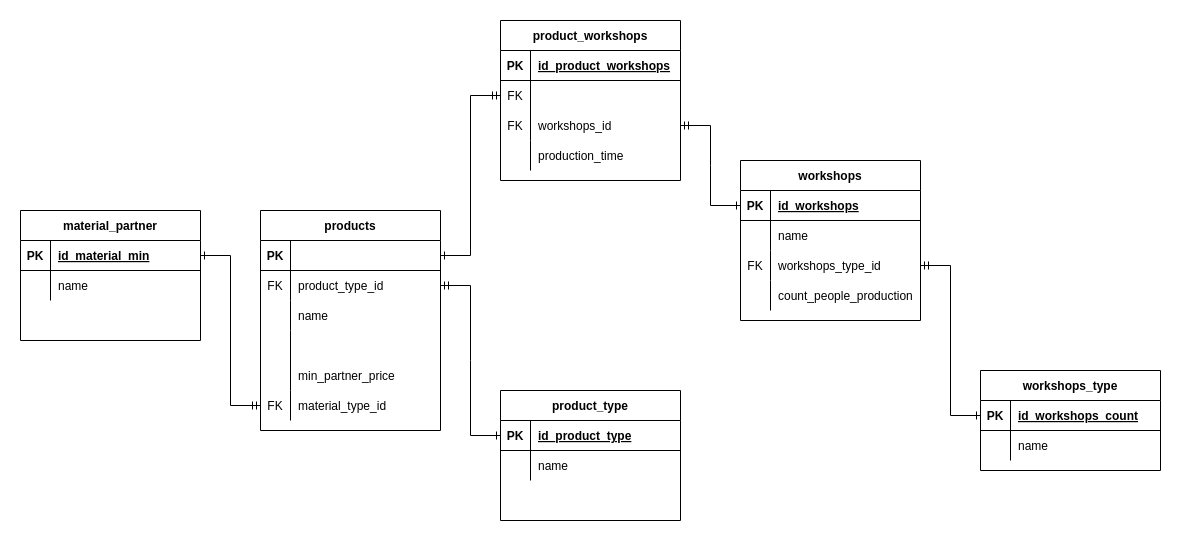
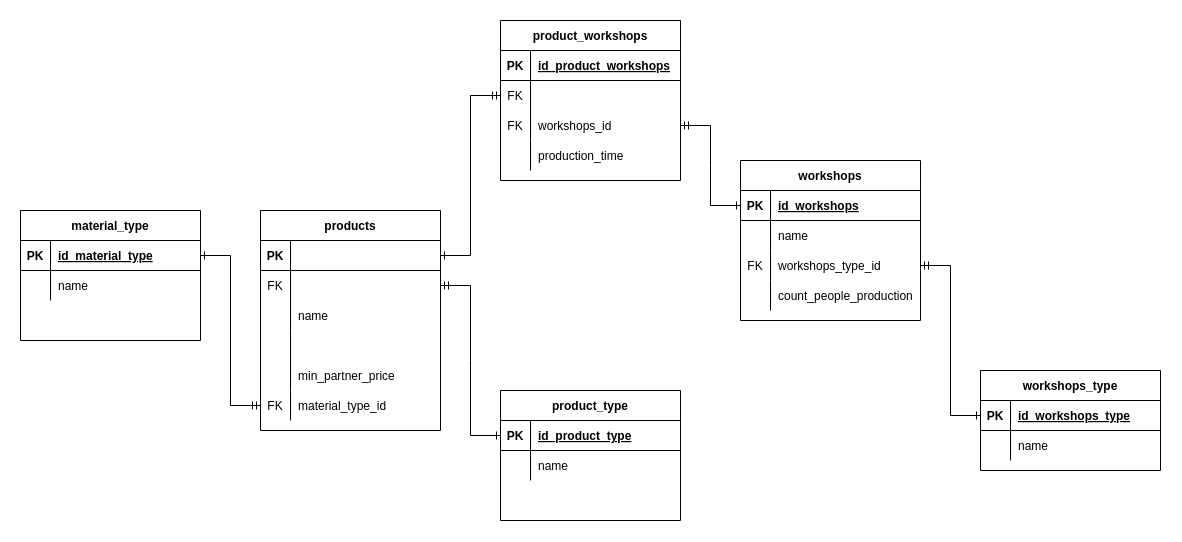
node "material_partner": label "material_partner" -> "material_type"
node "id_material_min": label "id_material_min" -> "id_material_type"
node "product_type_id": removed
node "id_workshops_count": label "id_workshops_count" -> "id_workshops_type"
